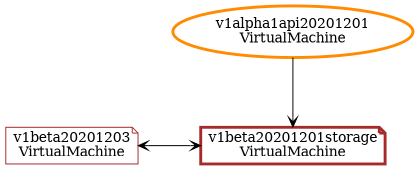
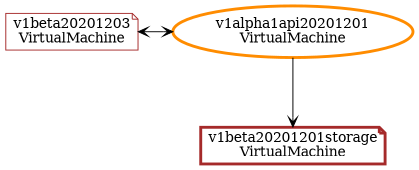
edge "v1beta20201203 VirtualMachine" -- "v1beta20201201storage VirtualMachine": now "v1beta20201203 VirtualMachine" -- "v1alpha1api20201201 VirtualMachine"
